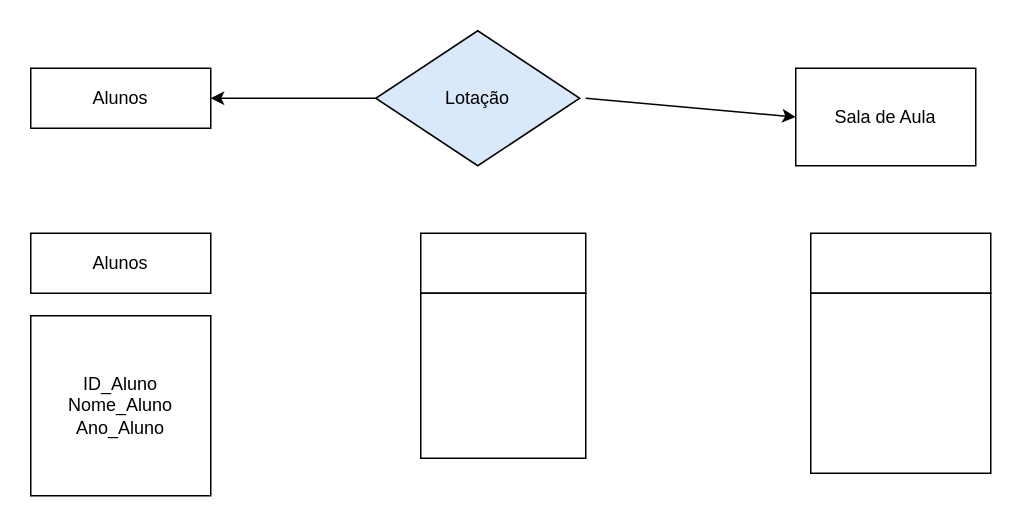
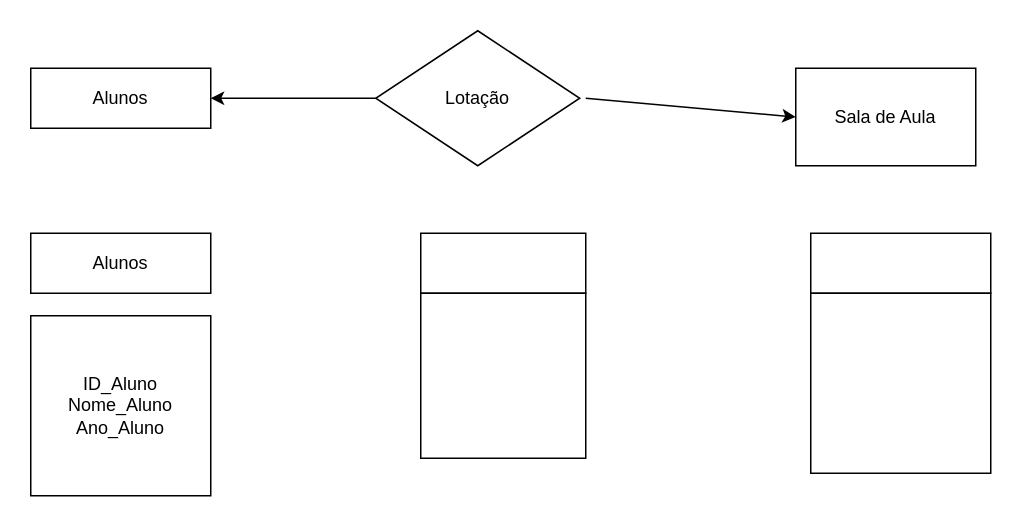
node "Lotação": fillcolor #dae8fc -> #ffffff
